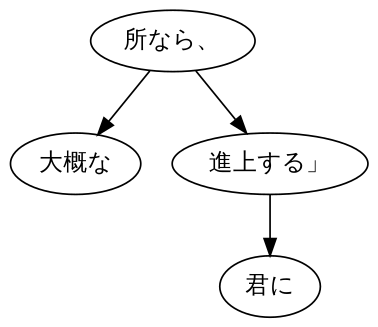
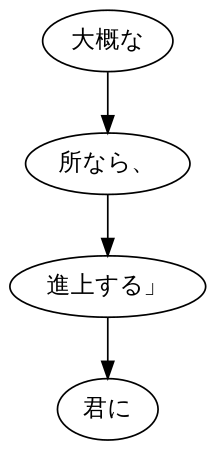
edge "所なら、" -> "大概な": reversed
